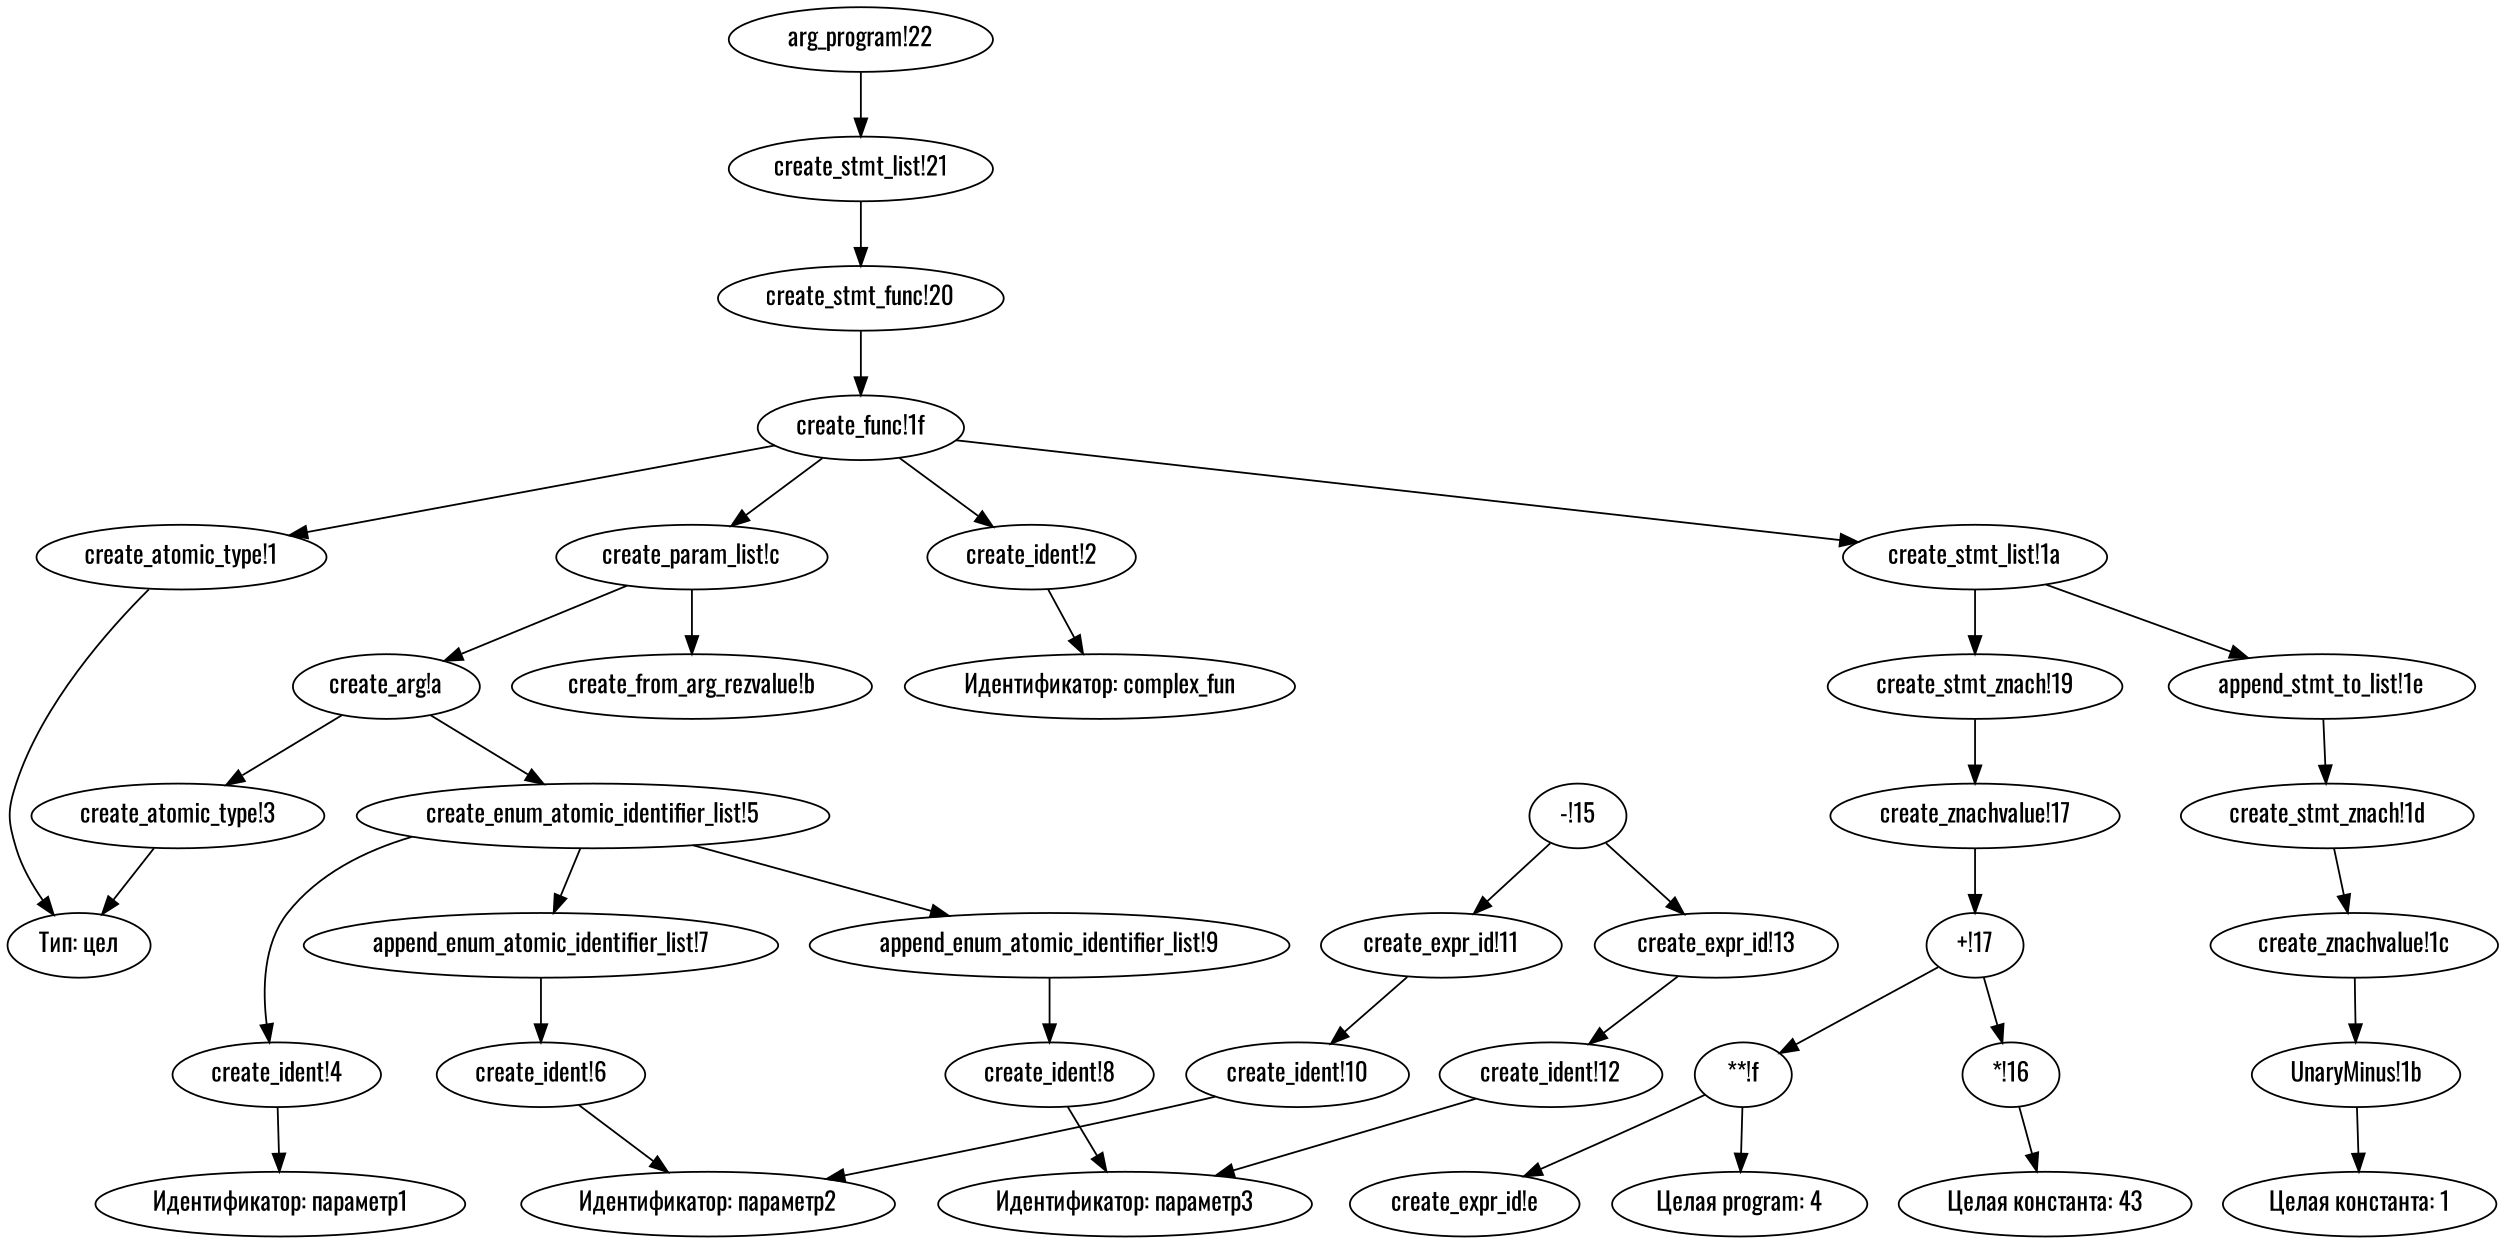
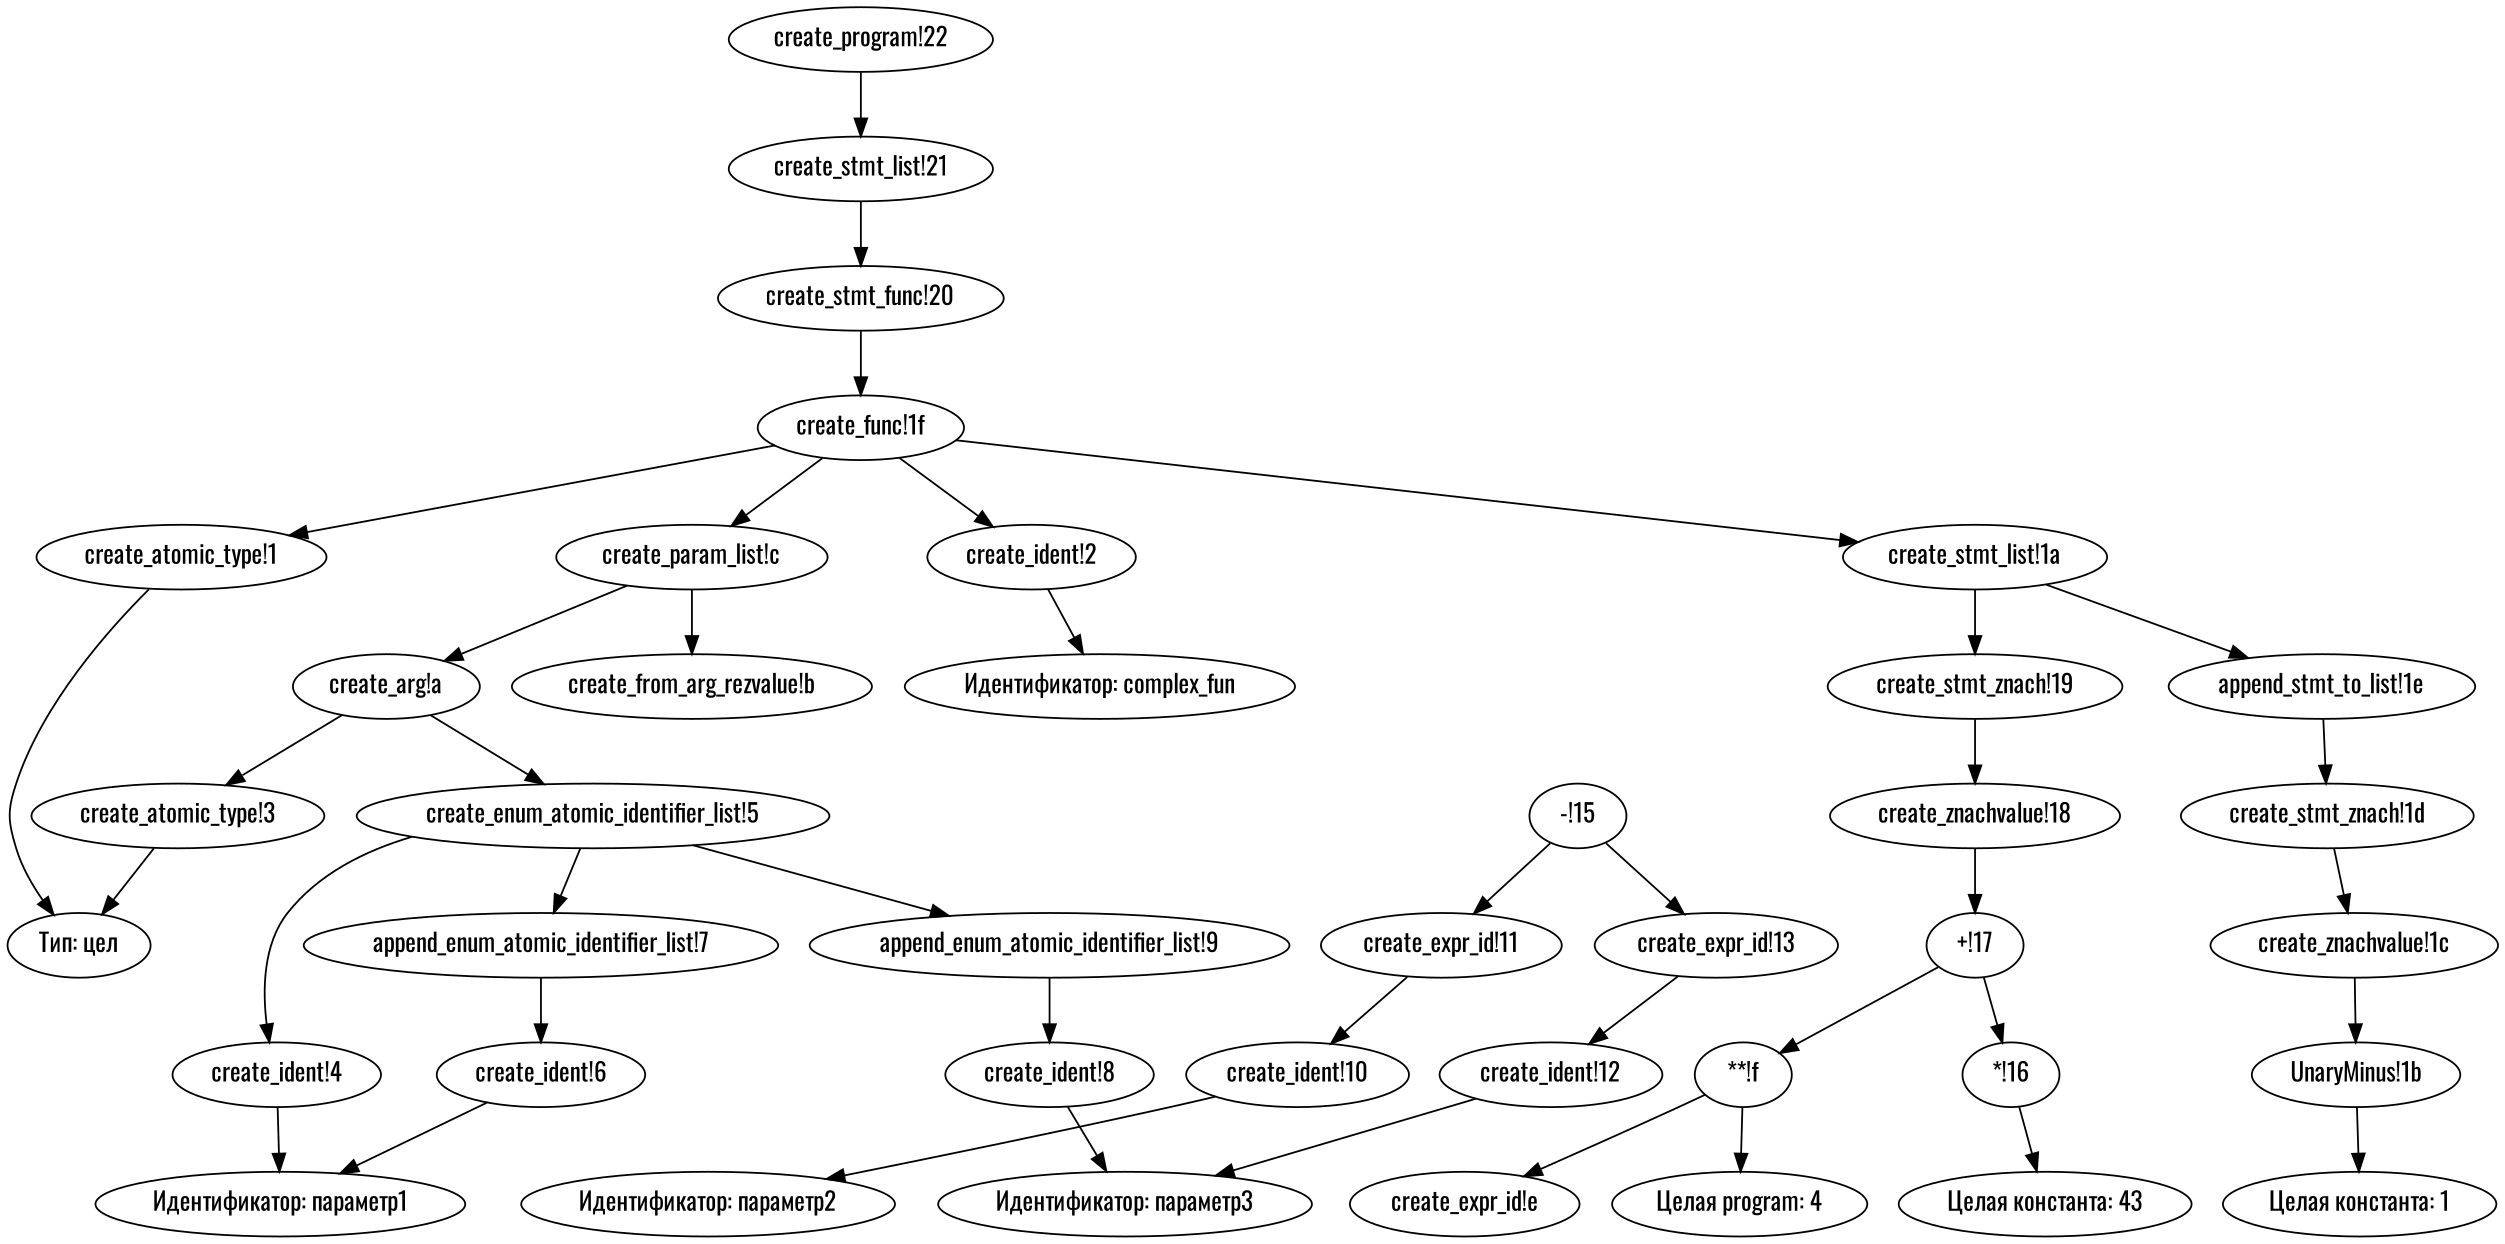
node "arg_program!22": label "arg_program!22" -> "create_program!22"
node "create_znachvalue!17": label "create_znachvalue!17" -> "create_znachvalue!18"
edge "create_ident!6" -> "Идентификатор: параметр2": now "create_ident!6" -> "Идентификатор: параметр1"
